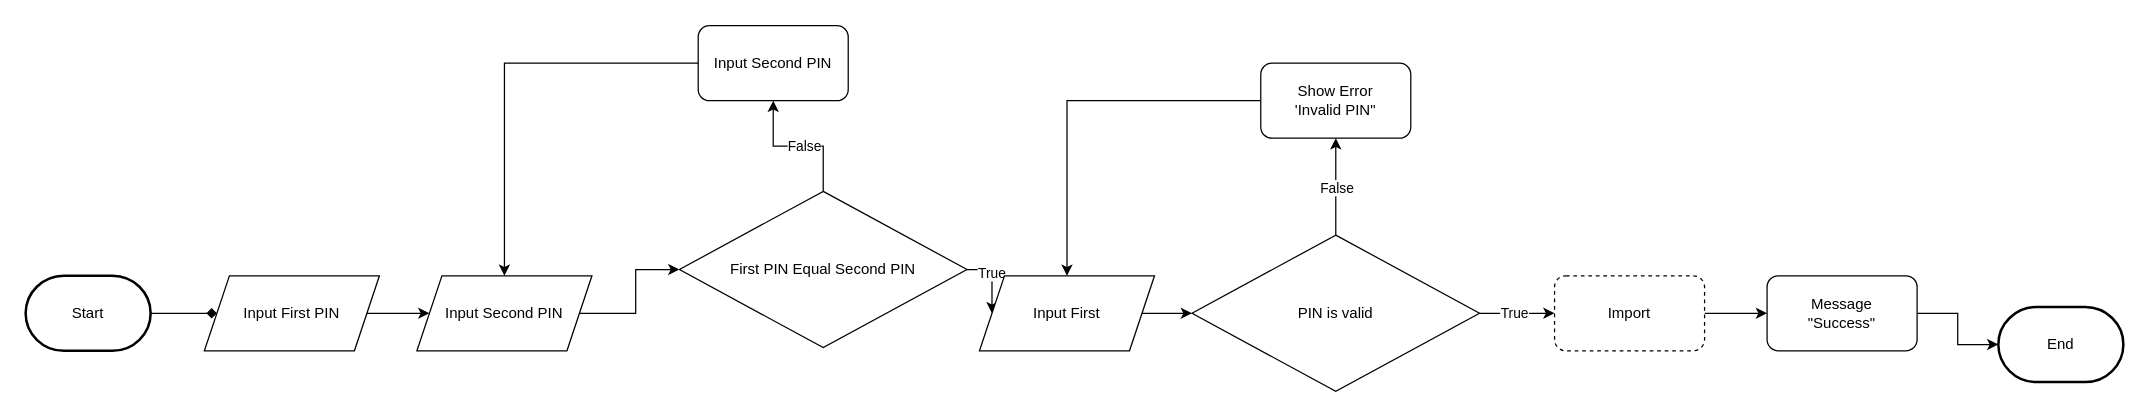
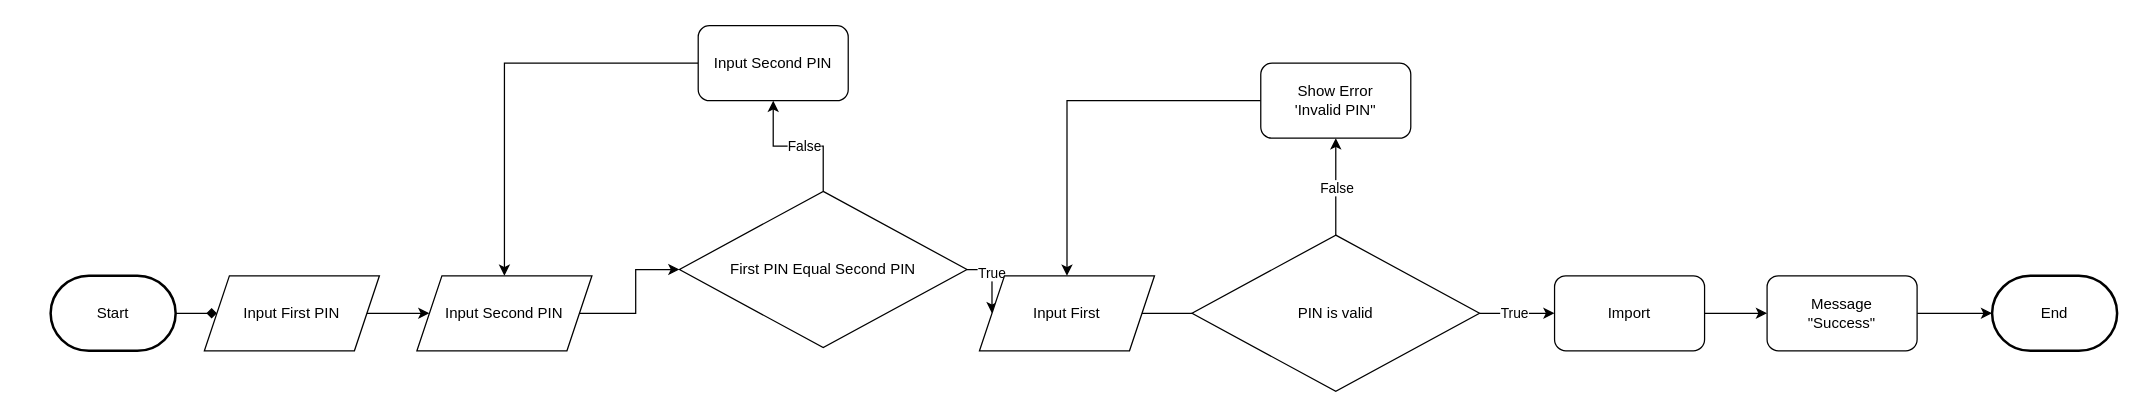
node "Start": moved (88, 313) -> (113, 313)
edge "Input First" -> "PIN is valid": arrowhead classic -> none
node "Import": style dashed -> solid
node "End": moved (2061, 344) -> (2054, 313)
